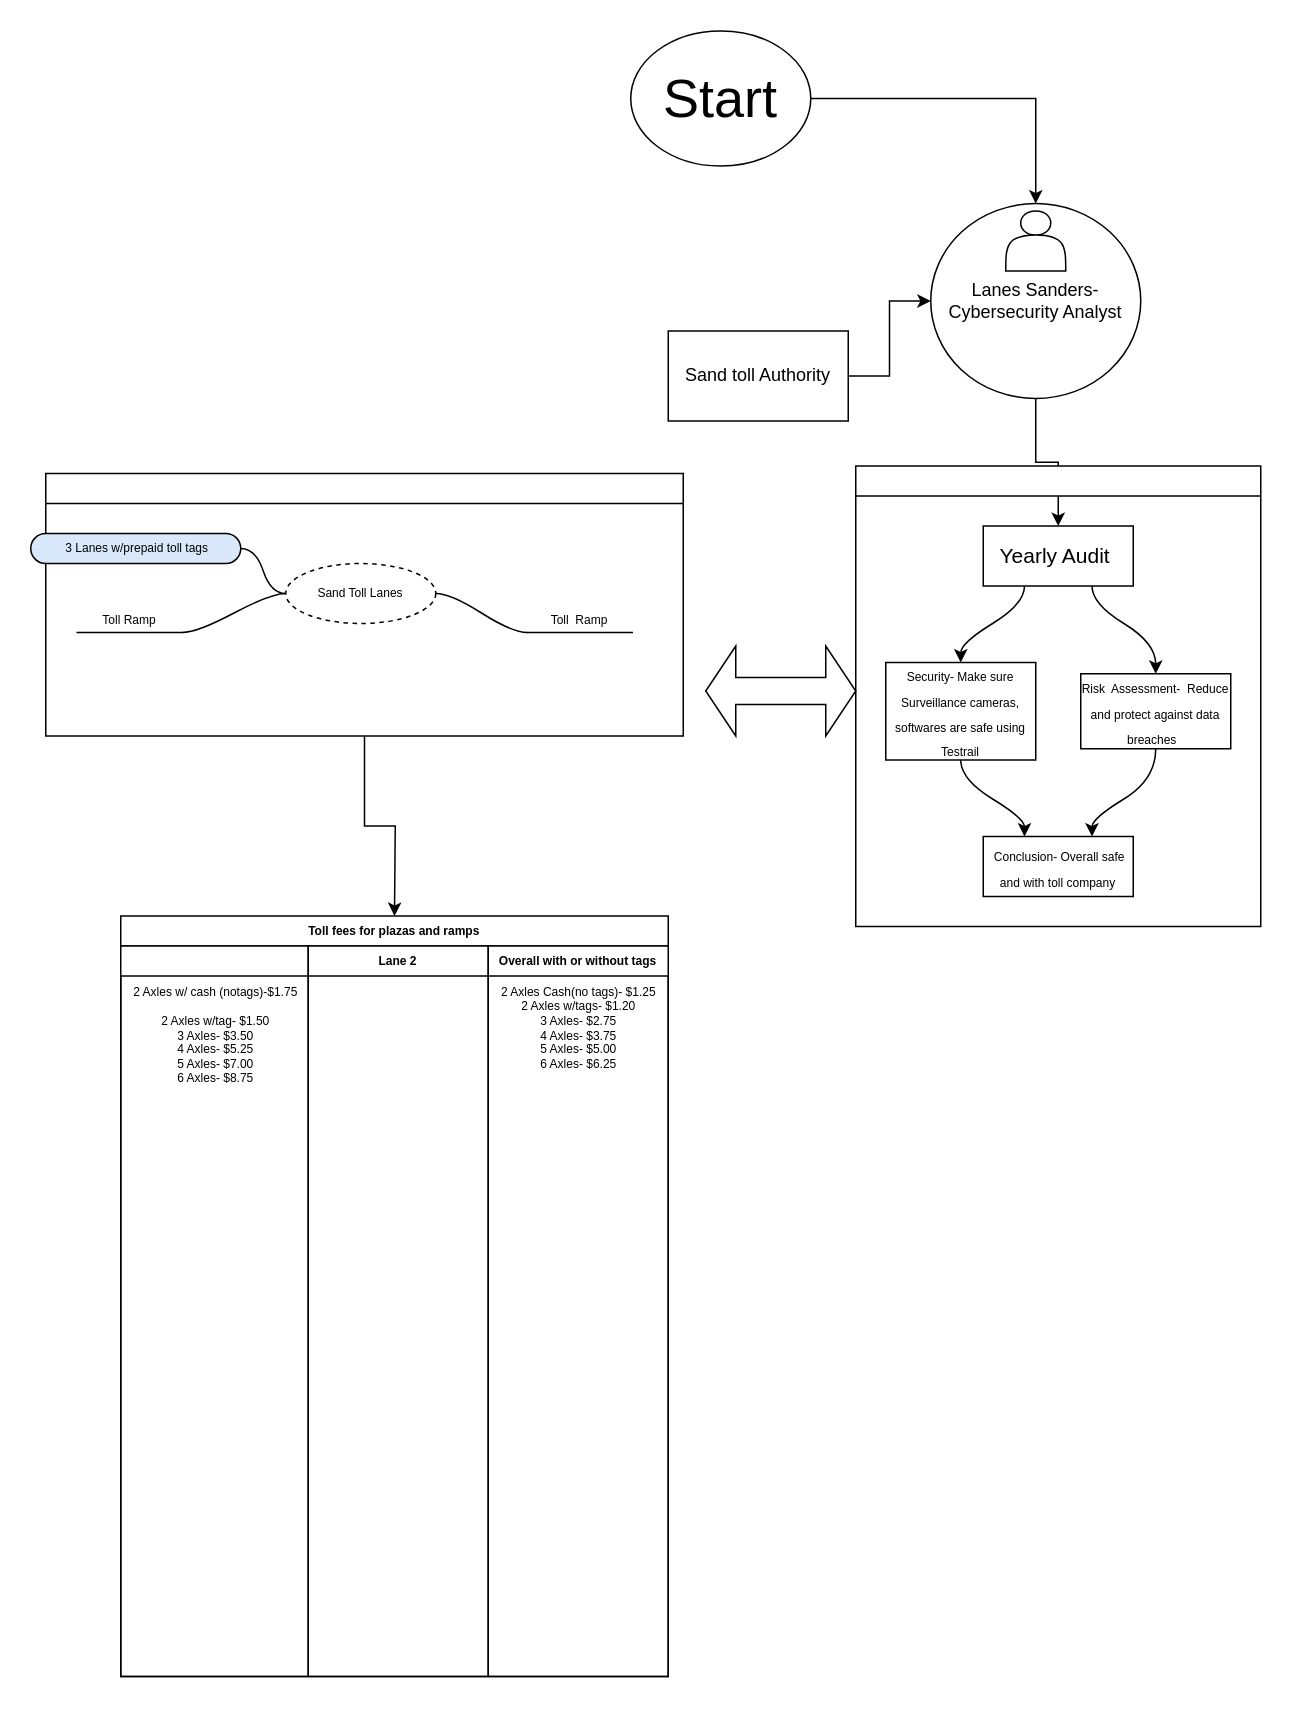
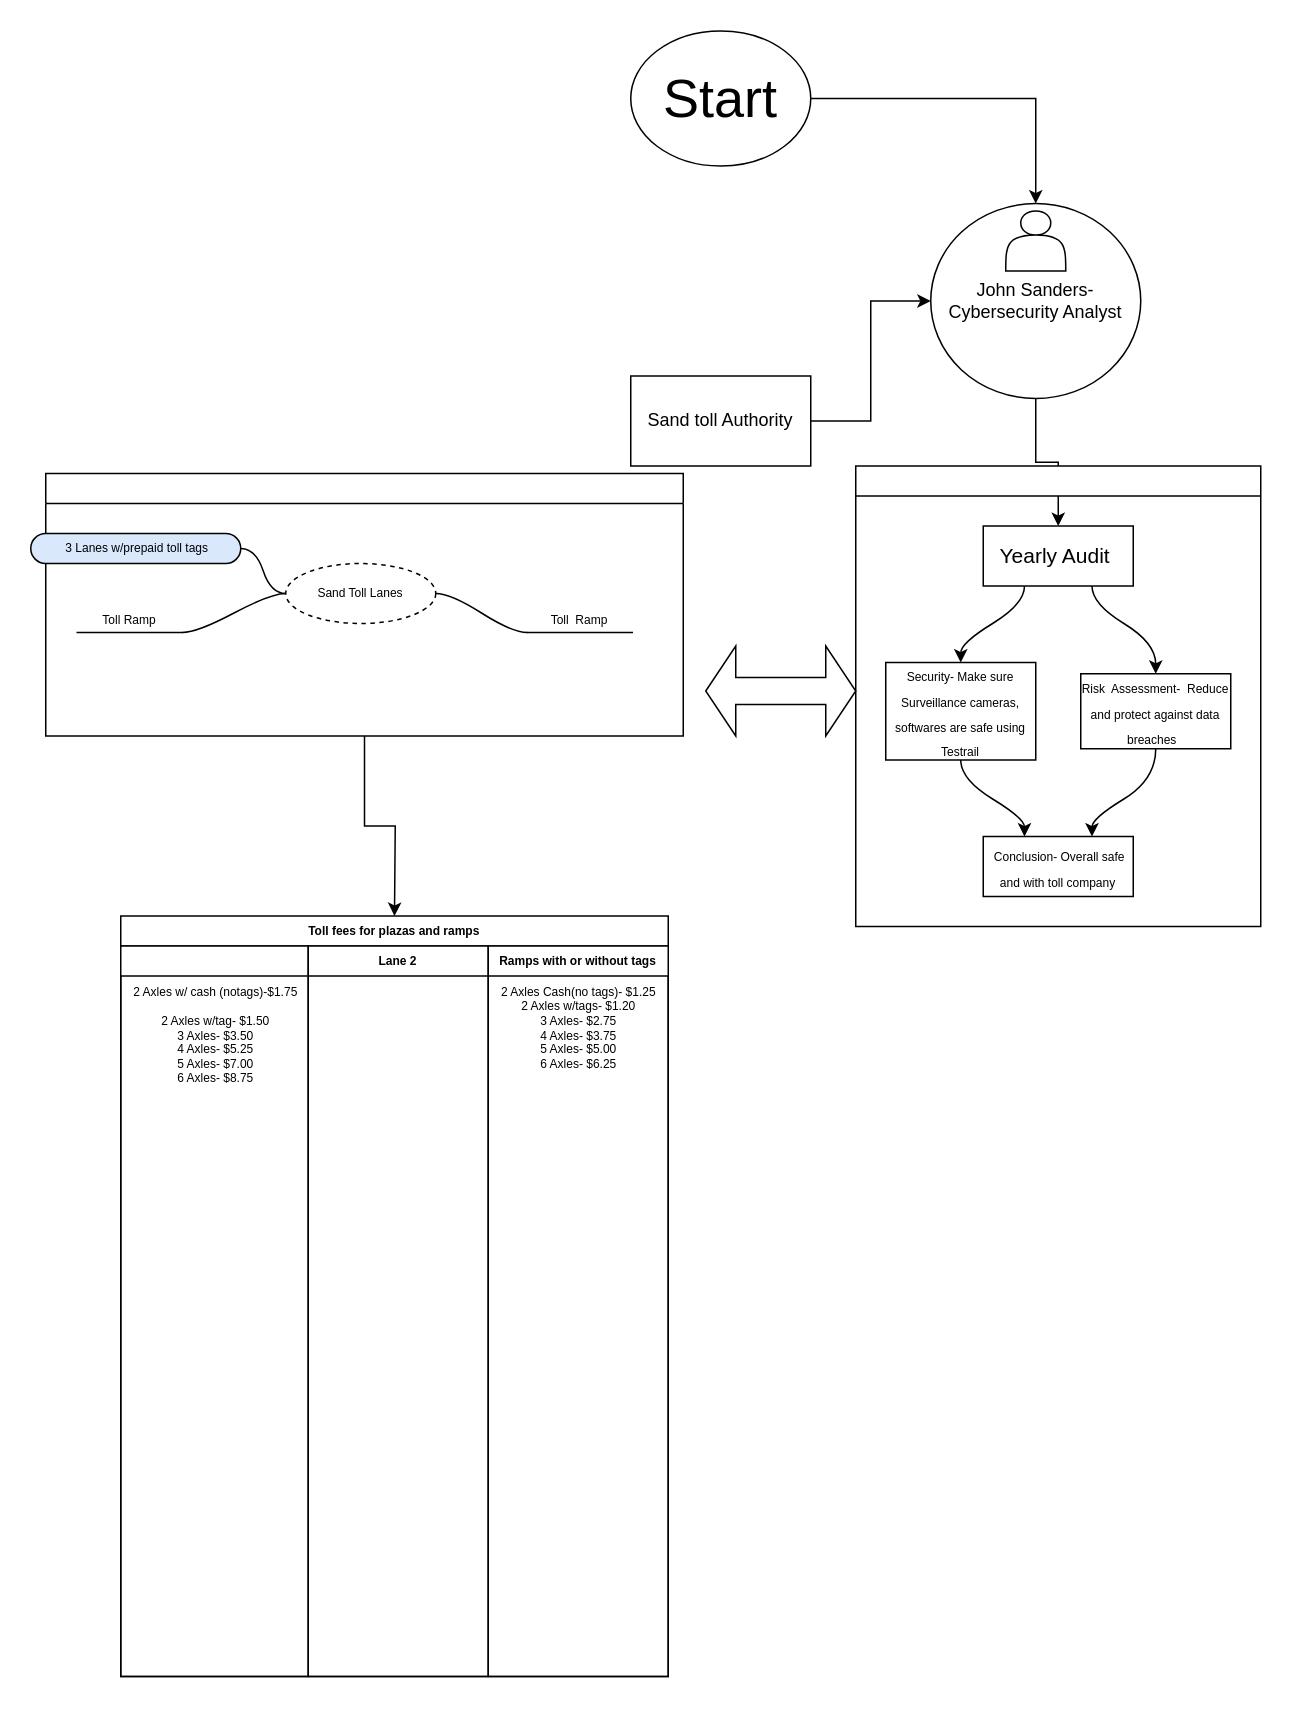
node "Lanes Sanders-Cybersecurity Analyst": label "Lanes Sanders-Cybersecurity Analyst" -> "John Sanders-Cybersecurity Analyst"
node "Sand toll Authority": moved (758, 376) -> (721, 421)
node "Overall with or without tags": label "Overall with or without tags" -> "Ramps with or without tags"
